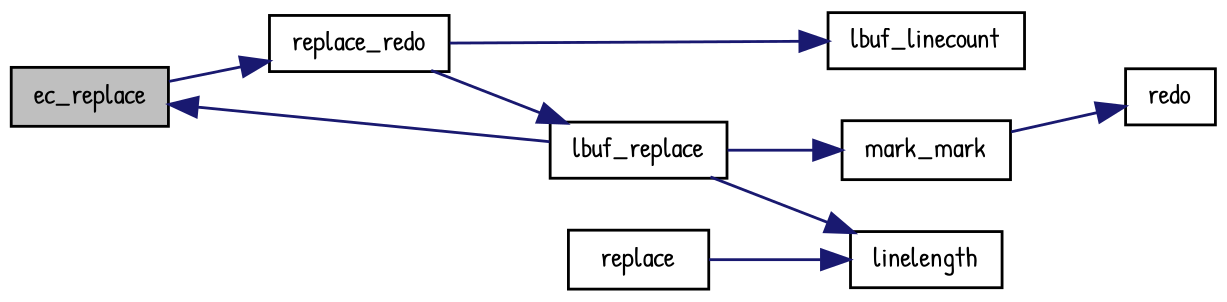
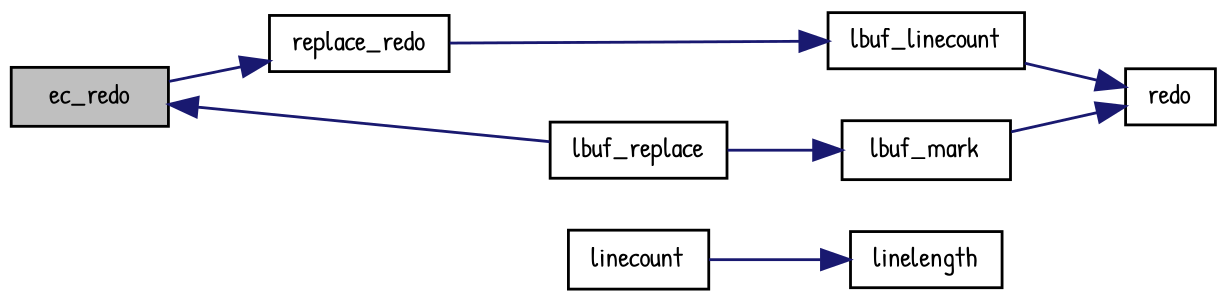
edge "lbuf_linecount" -> "redo": added
edge "replace_redo" -> "lbuf_replace": removed
node "ec_replace": label "ec_replace" -> "ec_redo"
node "mark_mark": label "mark_mark" -> "lbuf_mark"
edge "lbuf_replace" -> "linelength": removed
node "replace": label "replace" -> "linecount"
